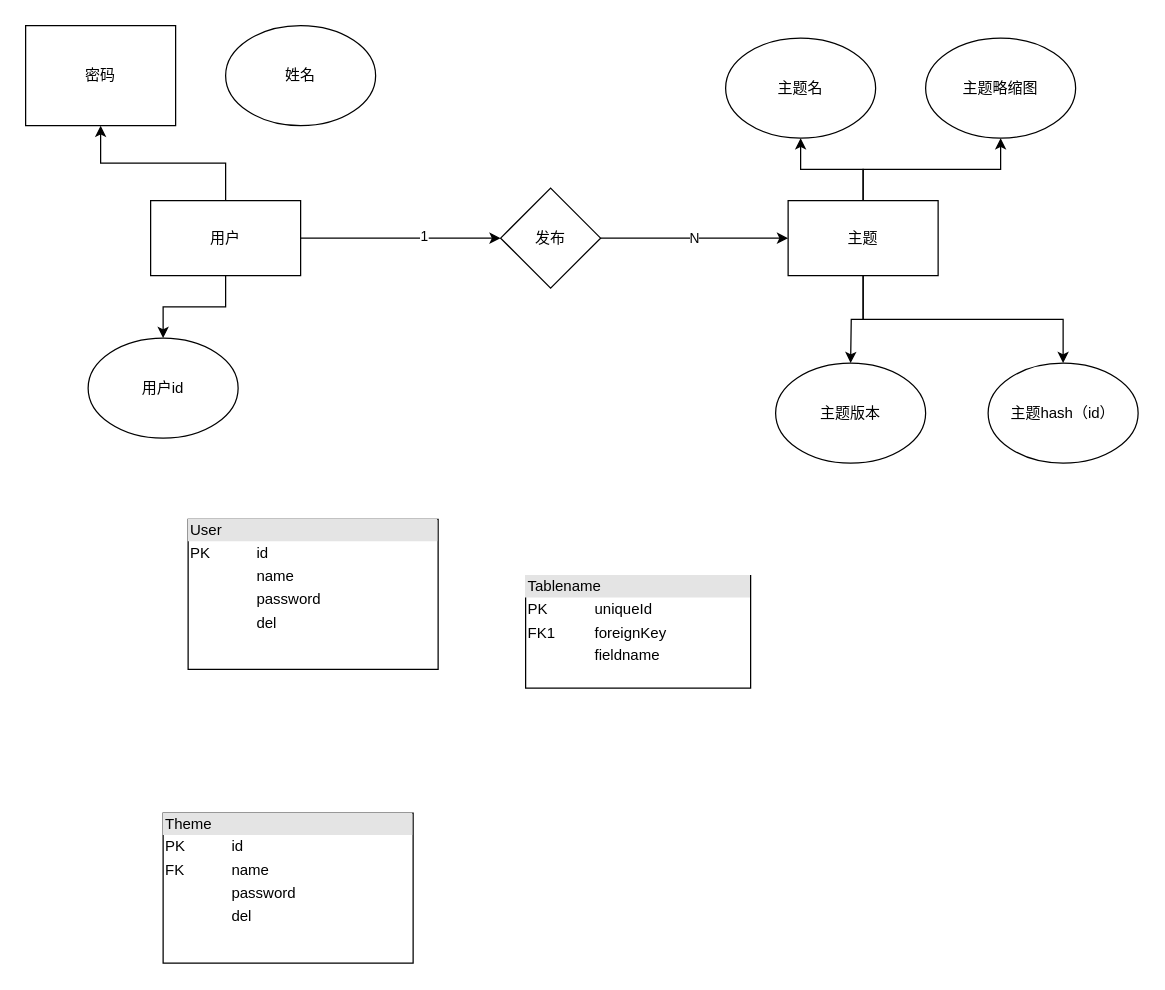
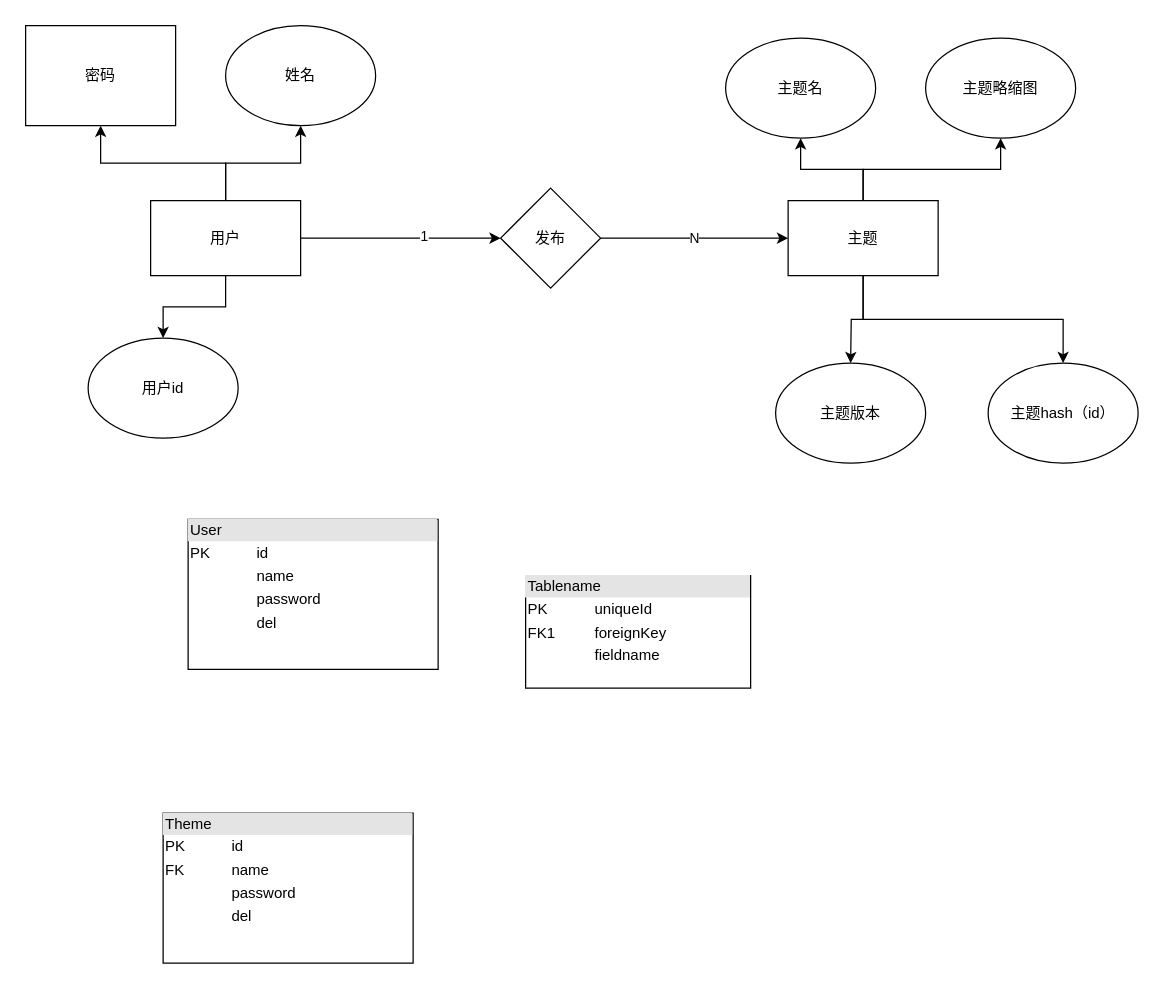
edge "用户" -> "姓名": added
